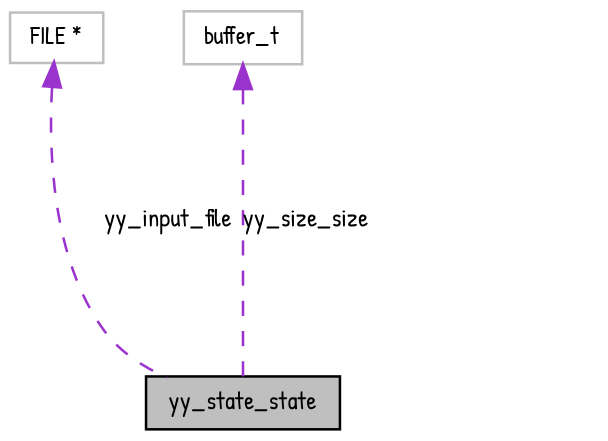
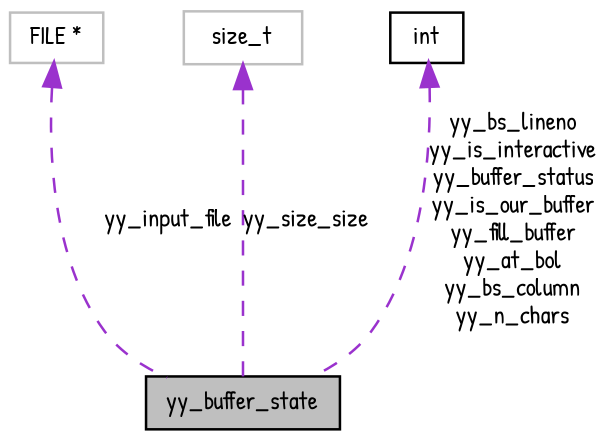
node "buffer_t": label "buffer_t" -> "size_t"
node "int": added
node "yy_state_state": label "yy_state_state" -> "yy_buffer_state"
